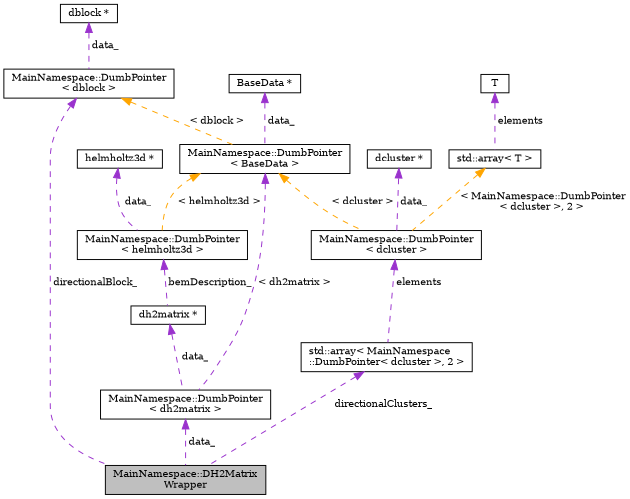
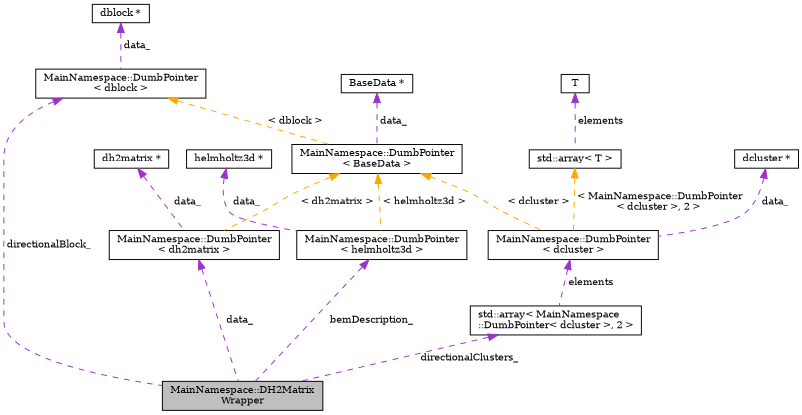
edge "dh2matrix *" -> "MainNamespace::DumbPointer < helmholtz3d >": now "MainNamespace::DH2Matrix Wrapper" -> "MainNamespace::DumbPointer < helmholtz3d >"
edge "MainNamespace::DumbPointer < dh2matrix >" -> "MainNamespace::DumbPointer < BaseData >": color darkorchid3 -> orange
